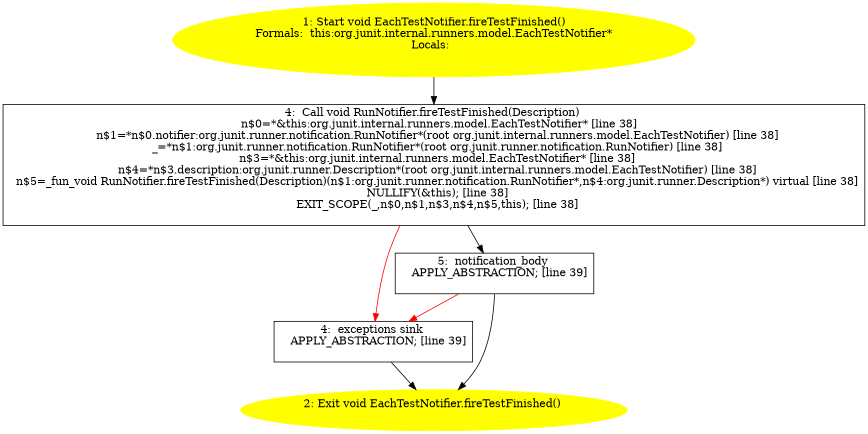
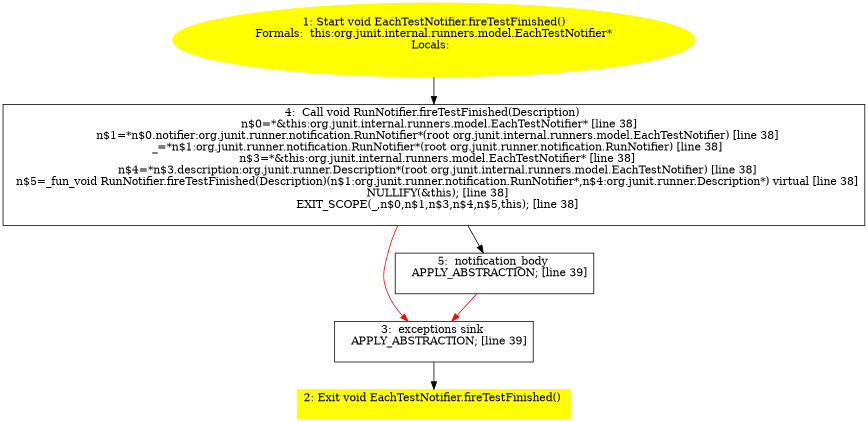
node "4:  exceptions sink APPLY_ABSTRACTION; [line 39]": label "4:  exceptions sink APPLY_ABSTRACTION; [line 39]" -> "3:  exceptions sink APPLY_ABSTRACTION; [line 39]"
edge "5:  notification_body APPLY_ABSTRACTION; [line 39]" -> "2: Exit void EachTestNotifier.fireTestFinished()": removed
node "2: Exit void EachTestNotifier.fireTestFinished()": shape ellipse -> box
